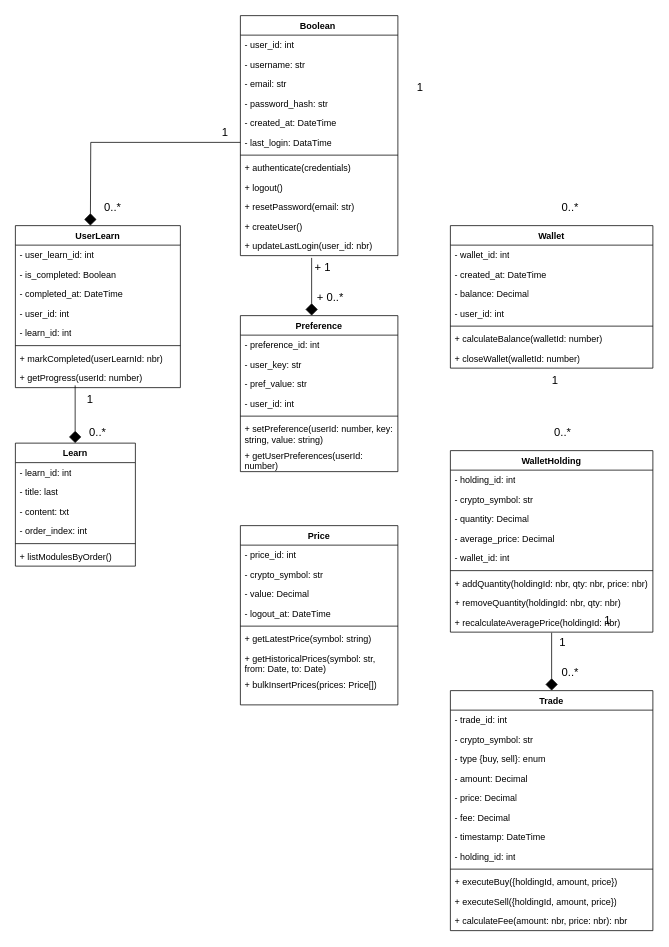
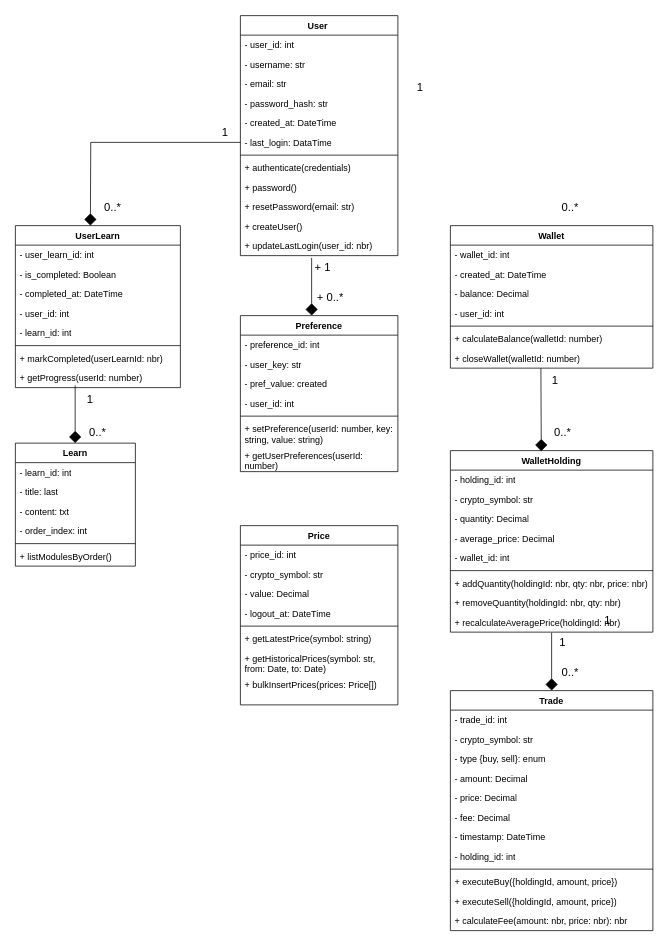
node "Boolean": label "Boolean" -> "User"
node "+ logout()": label "+ logout()" -> "+ password()"
node "- pref_value: str": label "- pref_value: str" -> "- pref_value: created"
edge "+ closeWallet(walletId: number)" -> "WalletHolding": added
